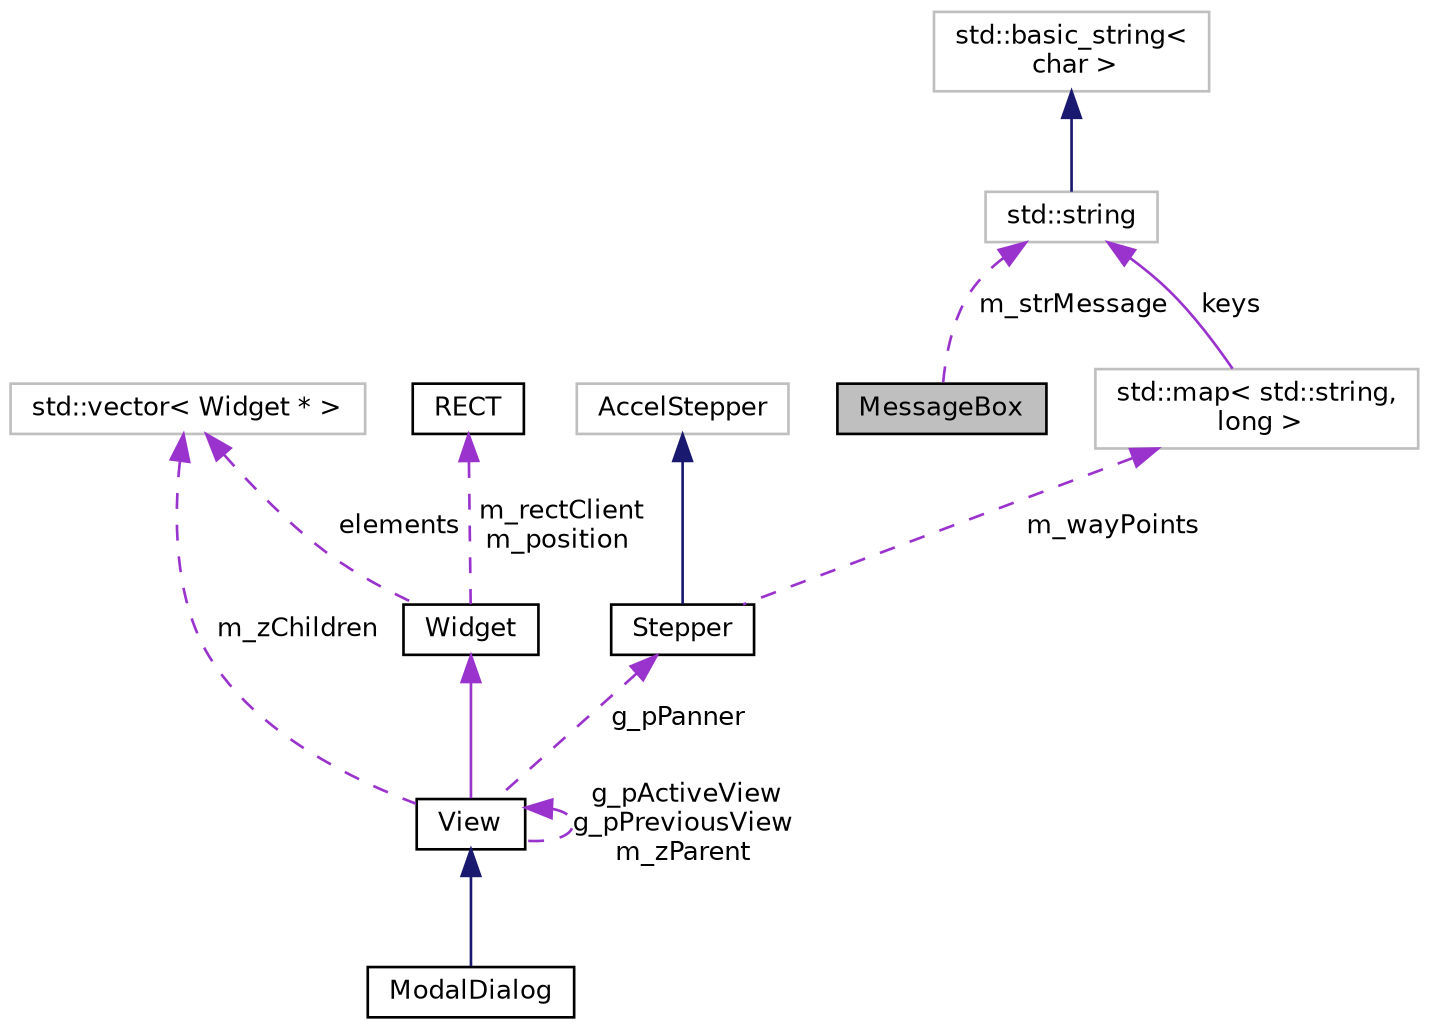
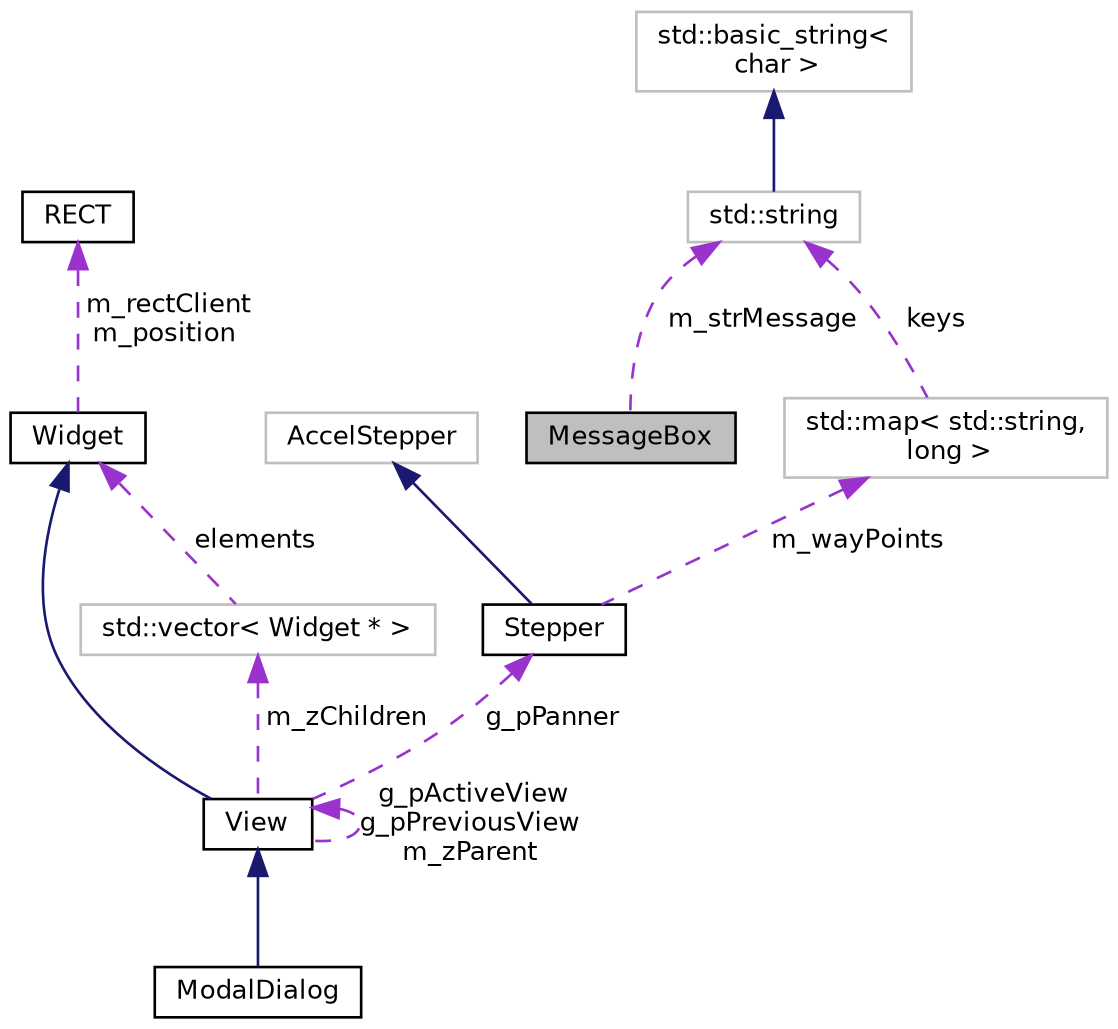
edge "std::map< std::string, long >" -> "std::string": style solid -> dashed
edge "Widget" -> "std::vector< Widget * >": reversed
edge "View" -> "Widget": color darkorchid3 -> midnightblue
